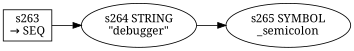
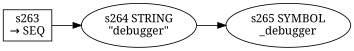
node "s265 SYMBOL _semicolon": label "s265 SYMBOL _semicolon" -> "s265 SYMBOL _debugger"
